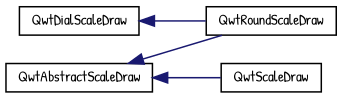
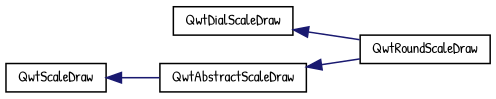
edge "QwtScaleDraw" -> "QwtAbstractScaleDraw": reversed
